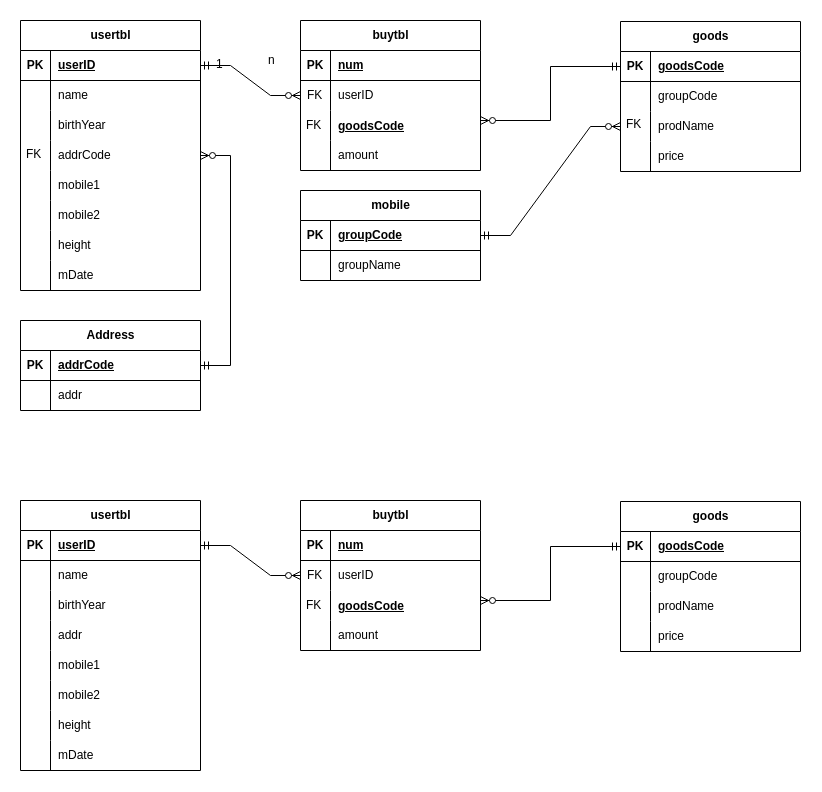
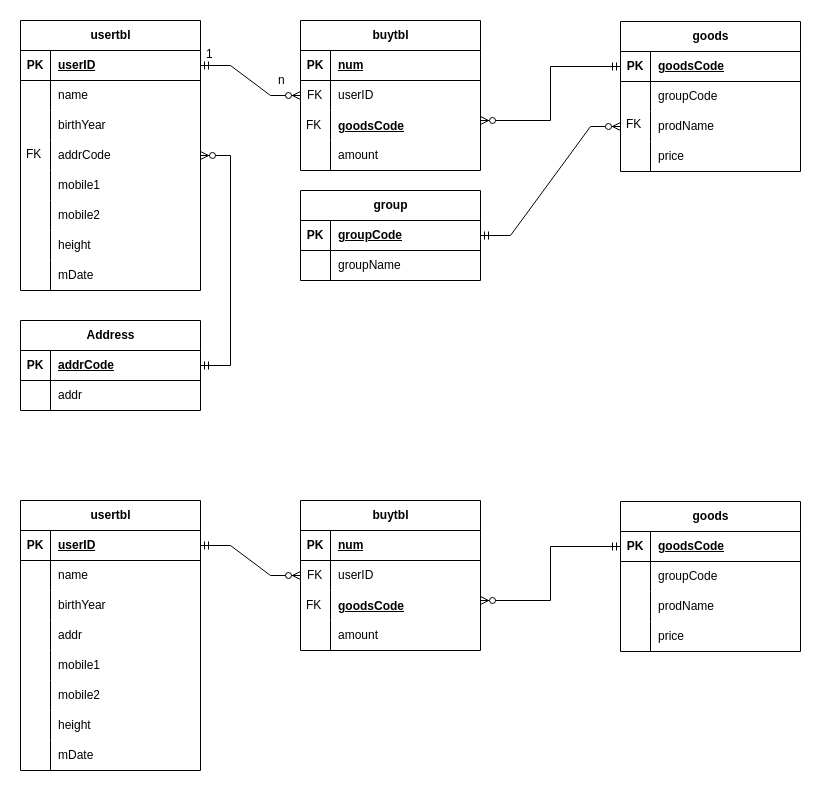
node "n": moved (274, 64) -> (284, 84)
node "1": moved (231, 66) -> (221, 56)
node "mobile": label "mobile" -> "group"
